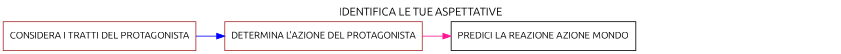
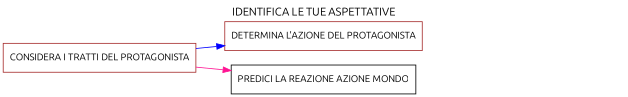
edge "DETERMINA L'AZIONE DEL PROTAGONISTA" -> "PREDICI LA REAZIONE AZIONE MONDO": now "CONSIDERA I TRATTI DEL PROTAGONISTA" -> "PREDICI LA REAZIONE AZIONE MONDO"
